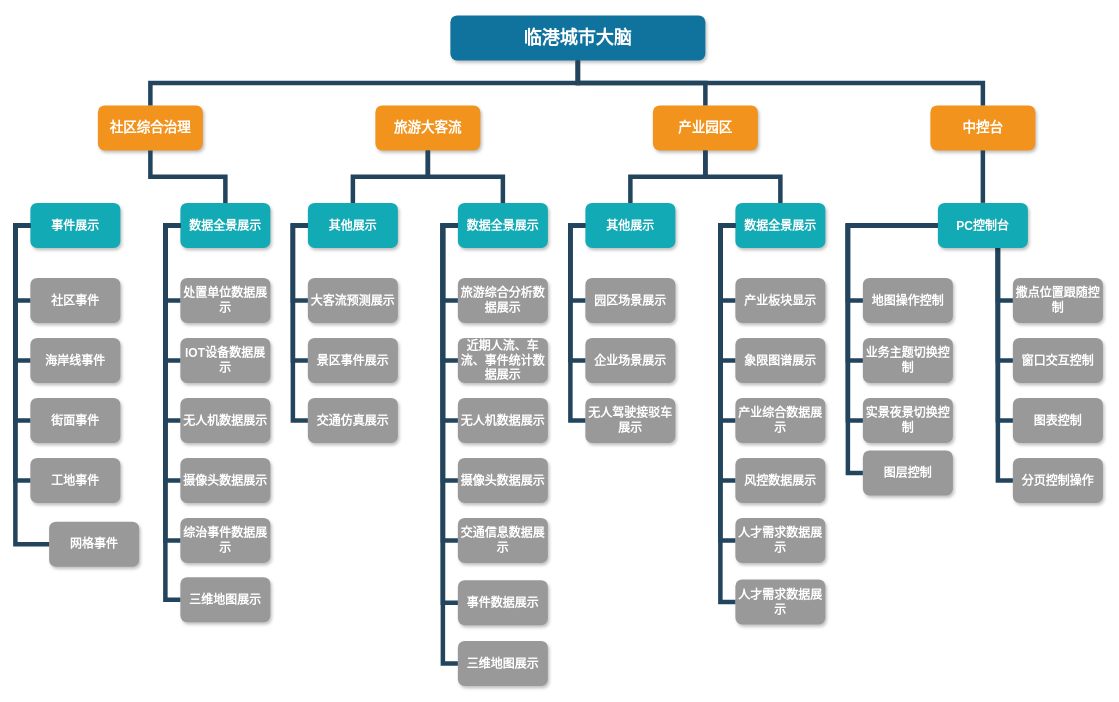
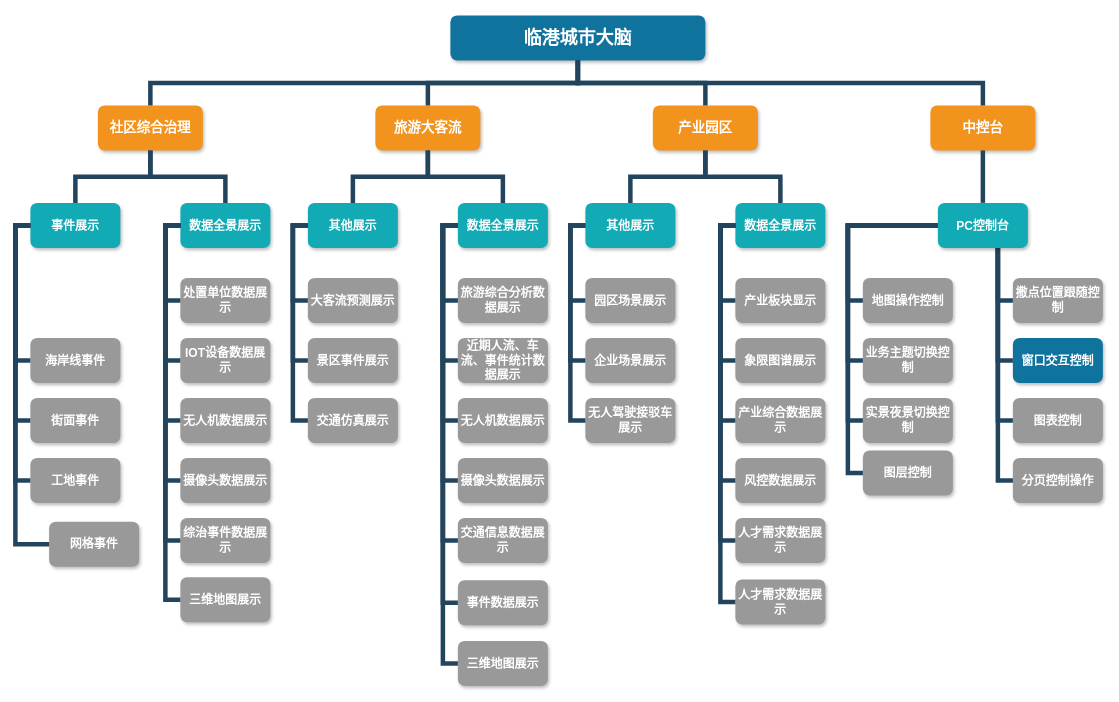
edge "临港城市大脑" -- "旅游大客流": added
edge "社区综合治理" -- "事件展示": added
edge "事件展示" -- "社区事件": removed
node "社区事件": removed
node "窗口交互控制": fillcolor #999999 -> #10739e
